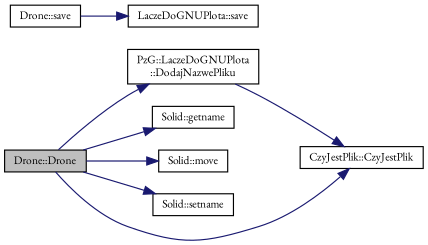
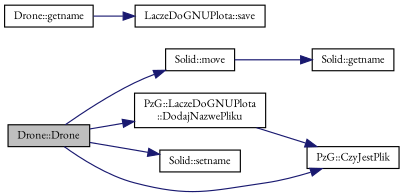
node "Drone::save": label "Drone::save" -> "Drone::getname"
edge "Drone::Drone" -> "Solid::getname": now "Solid::move" -> "Solid::getname"
node "CzyJestPlik::CzyJestPlik": label "CzyJestPlik::CzyJestPlik" -> "PzG::CzyJestPlik"
